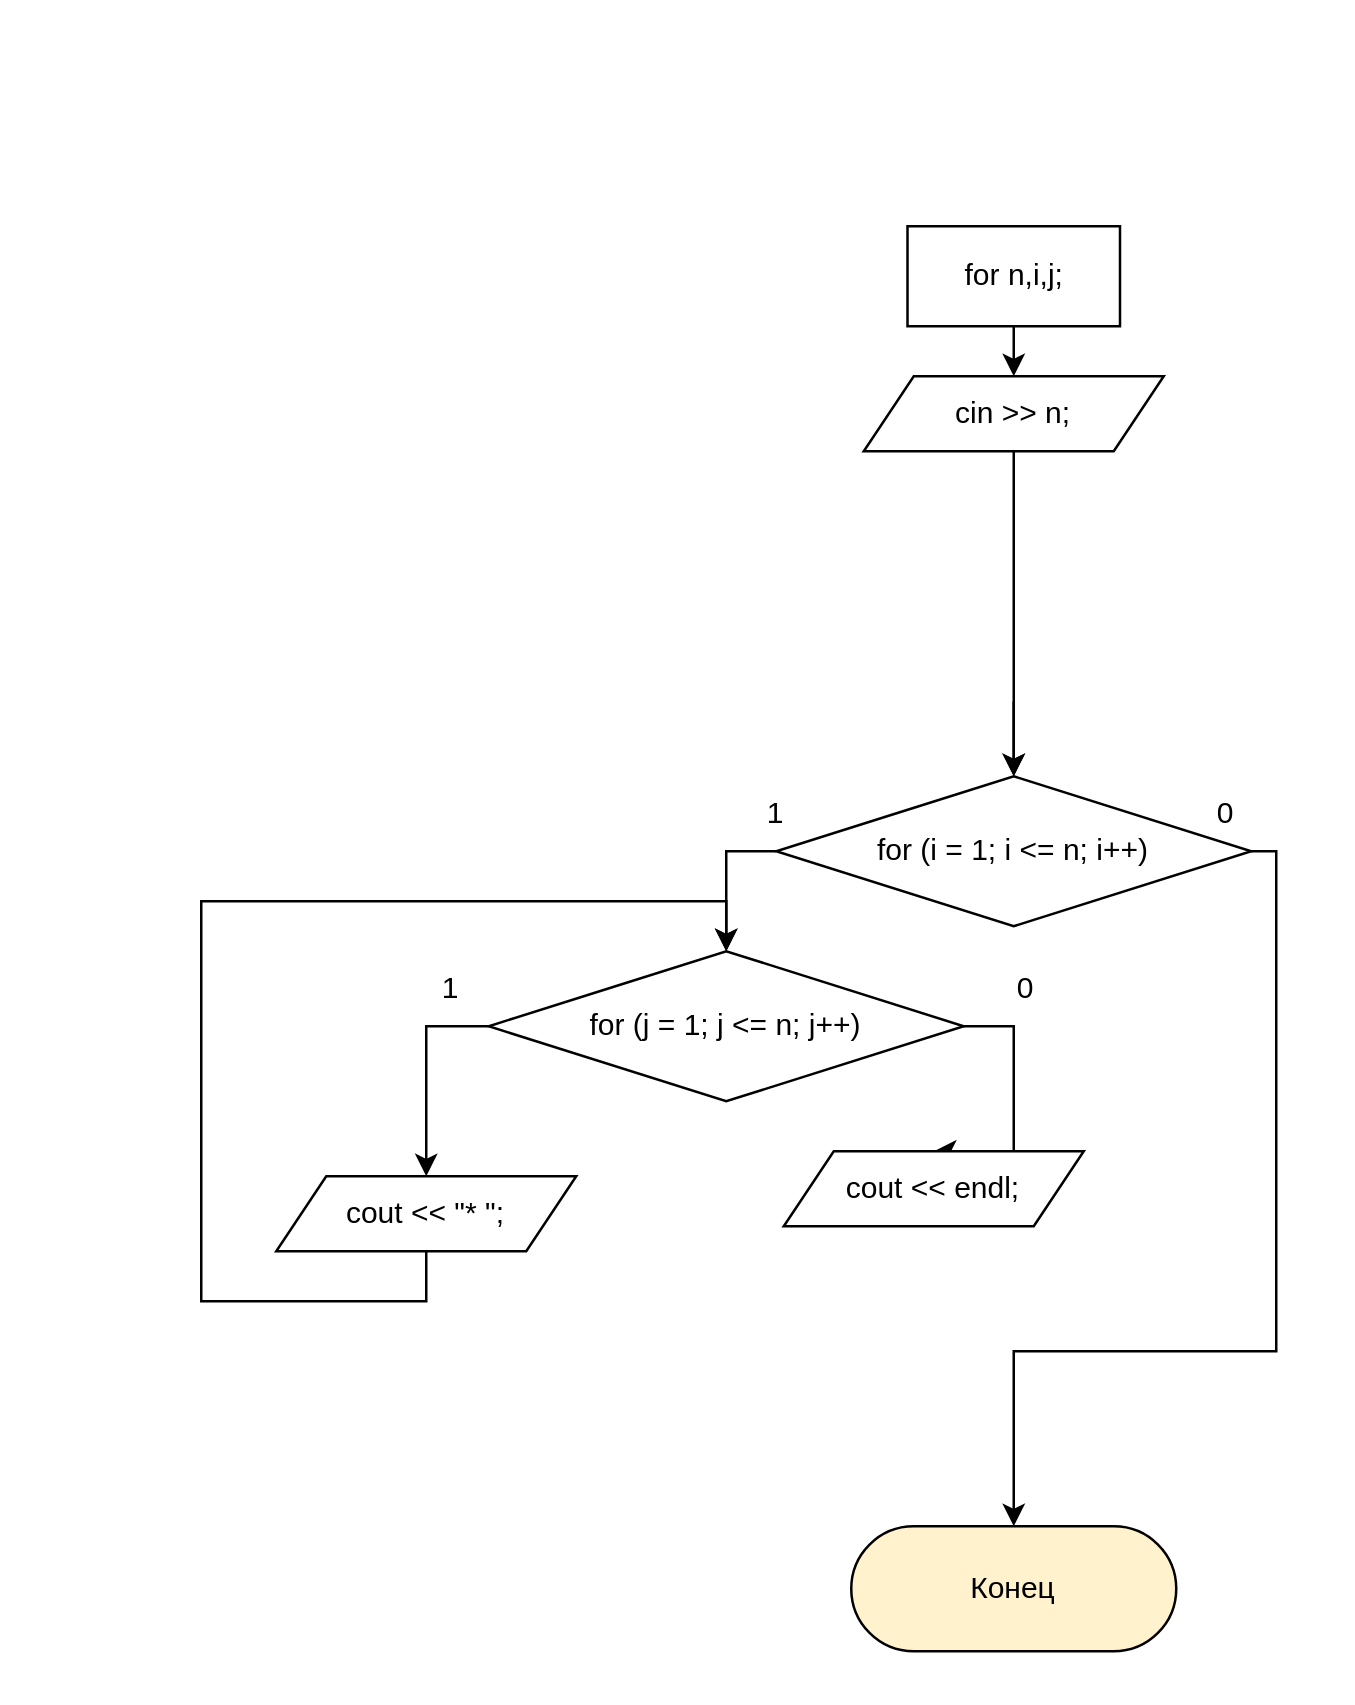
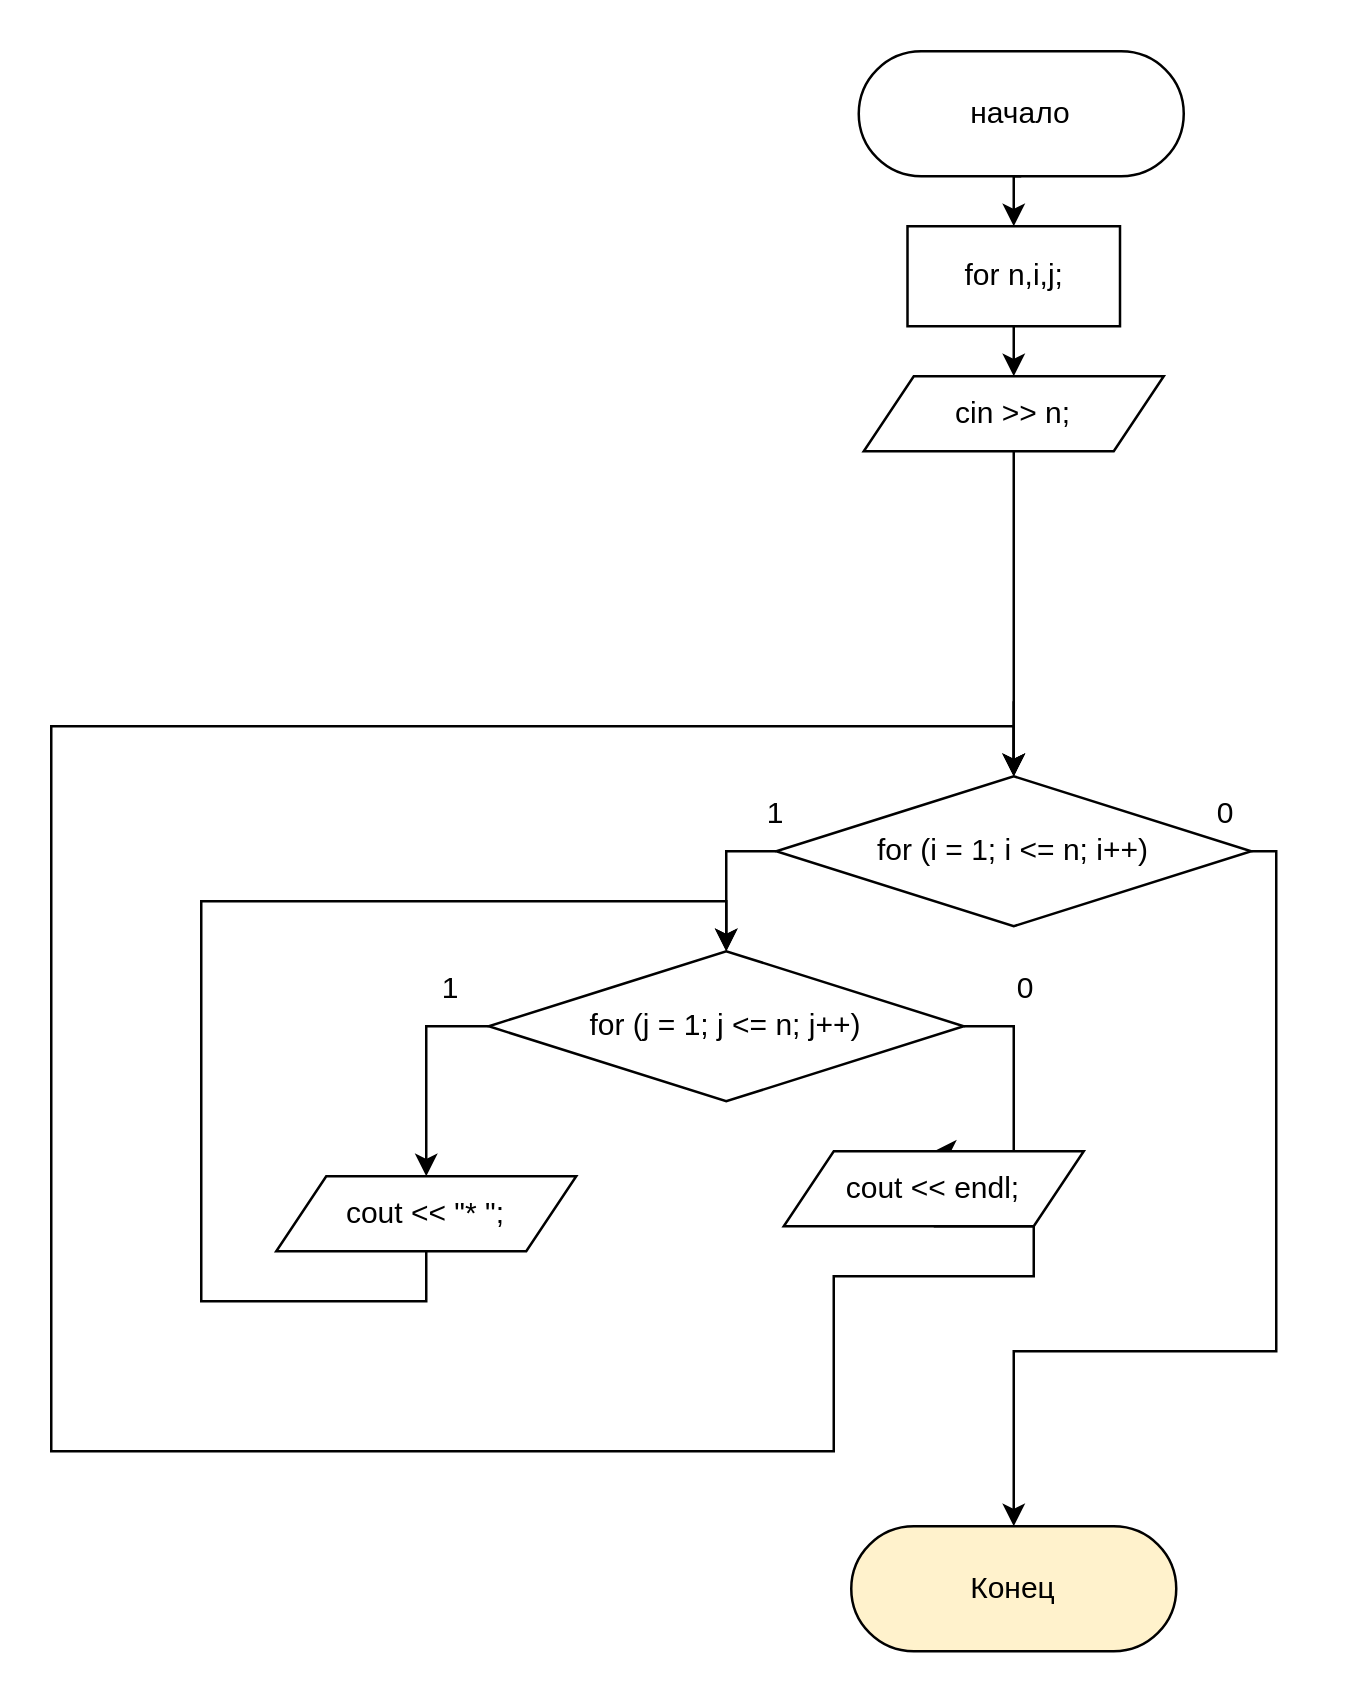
node "начало": added
edge "начало" -> "for n,i,j;": added
edge "cout << endl;" -> "for (i = 1; i <= n; i++)": added
